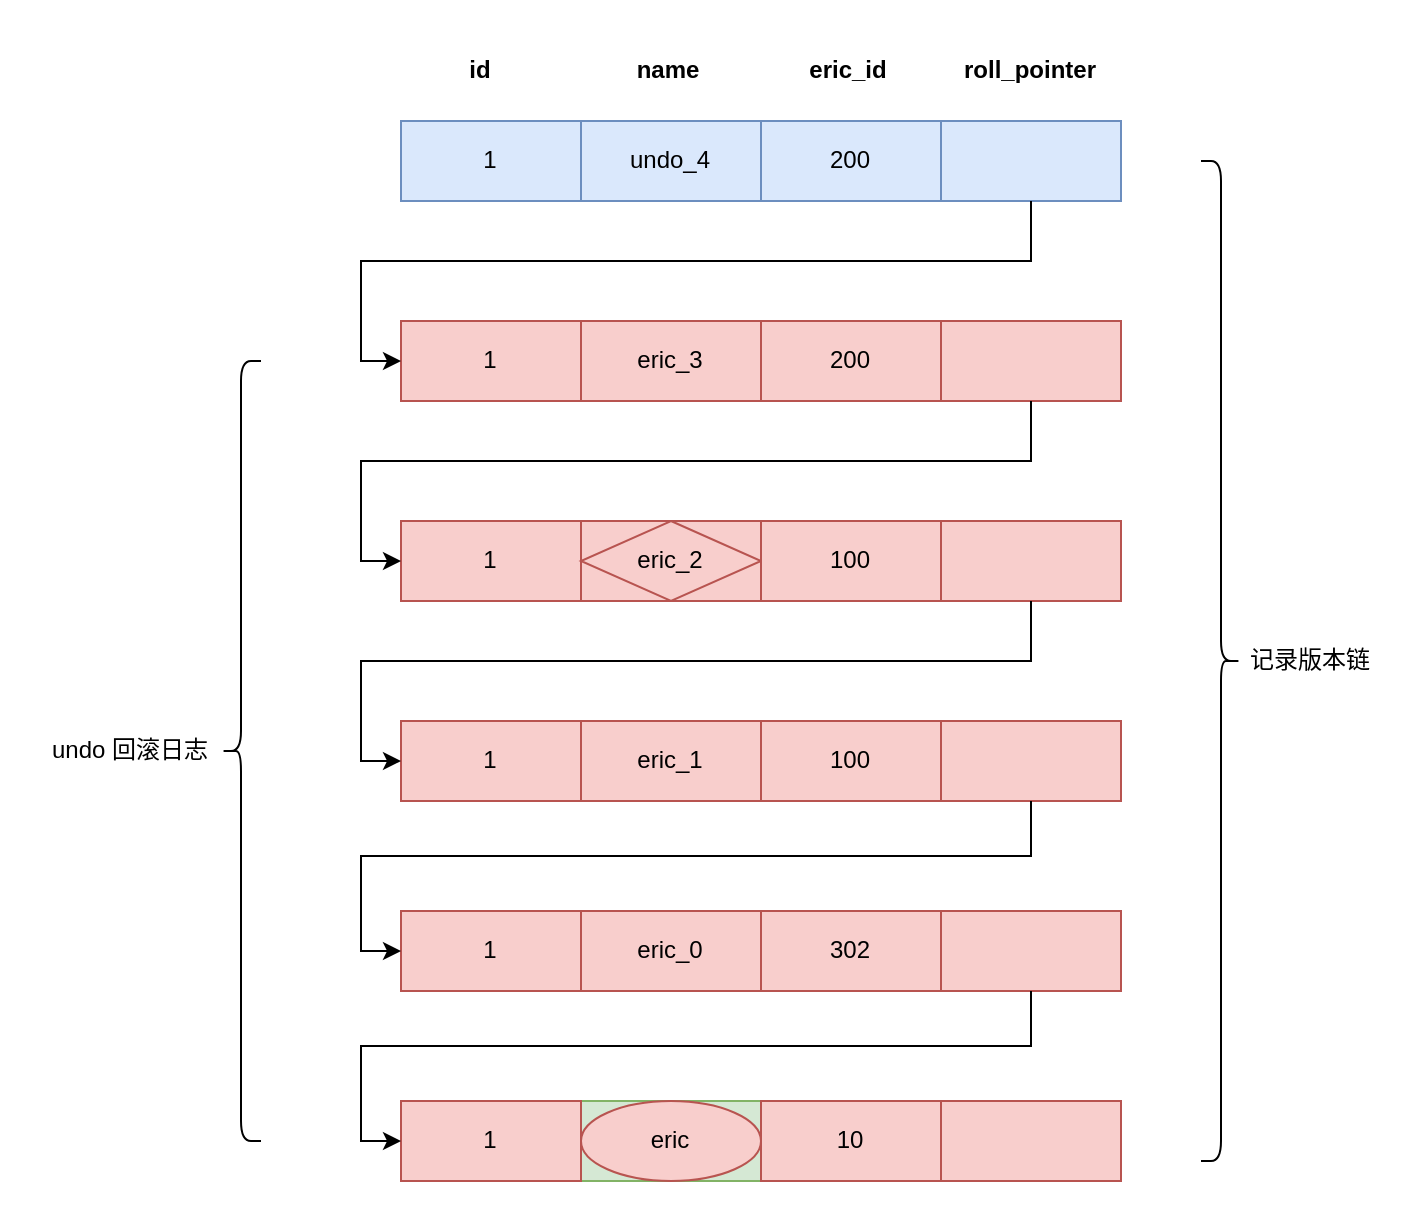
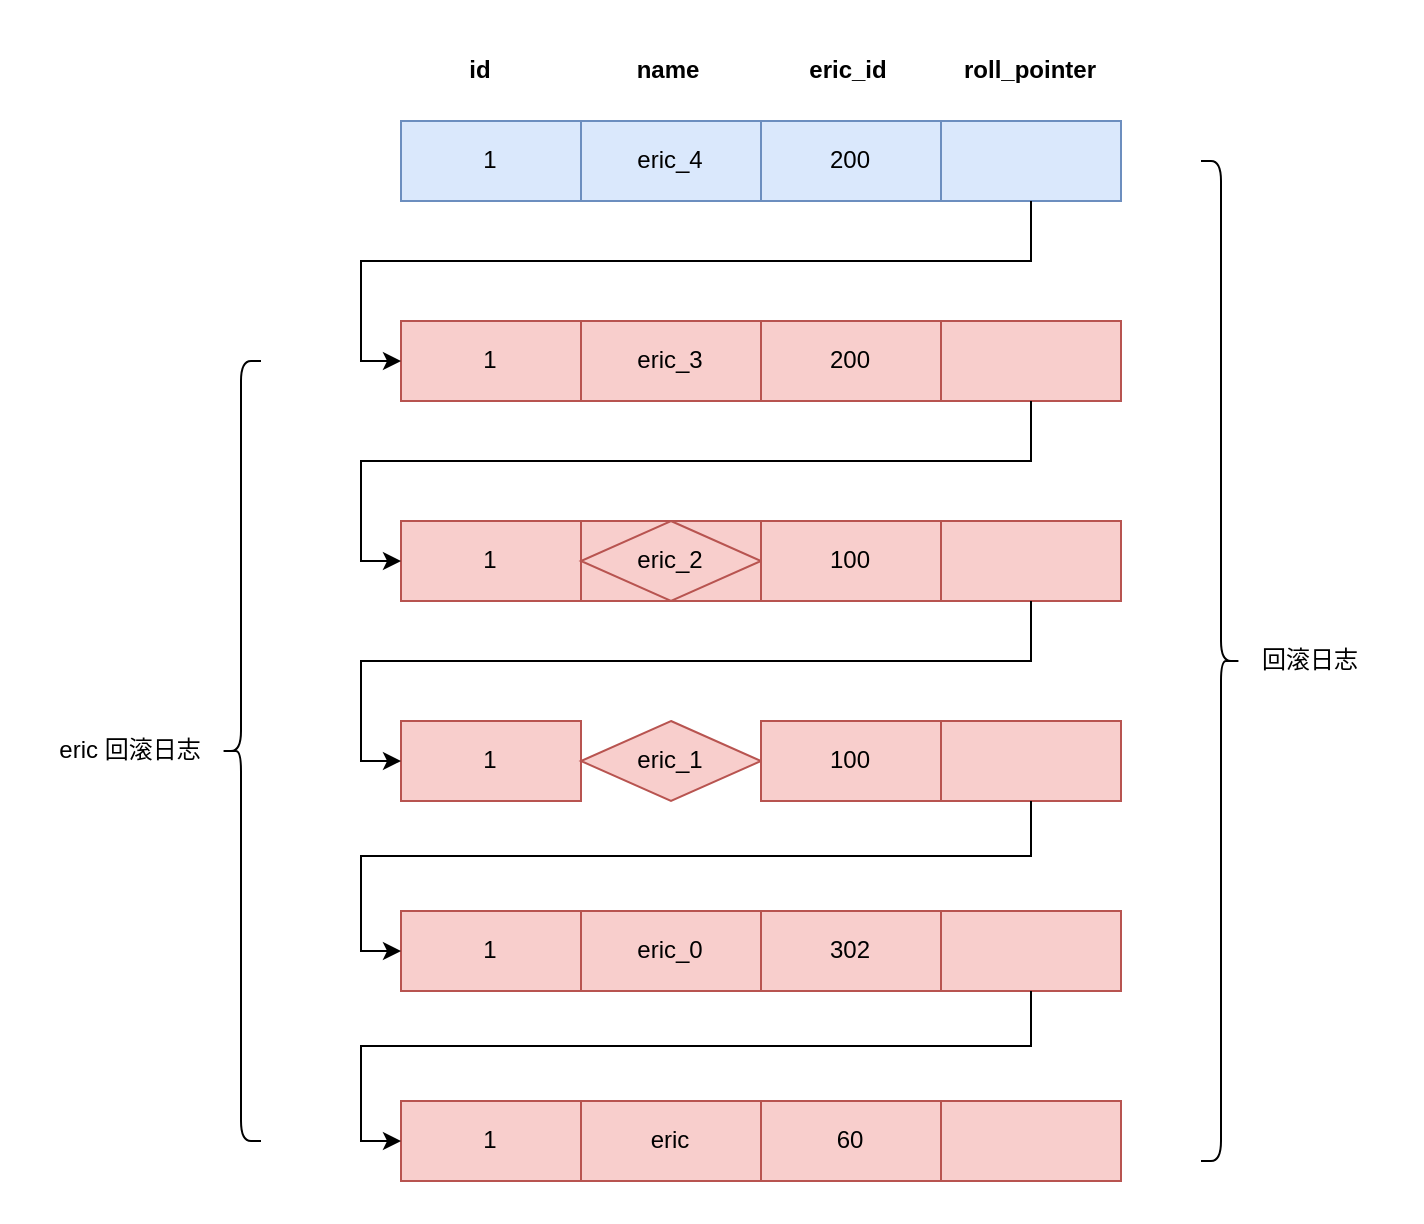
node "undo_4": label "undo_4" -> "eric_4"
node "记录版本链": label "记录版本链" -> "回滚日志"
node "undo 回滚日志": label "undo 回滚日志" -> "eric 回滚日志"
node "eric_1": shape rectangle -> diamond
node "eric": shape ellipse -> rectangle
node "10": label "10" -> "60"
